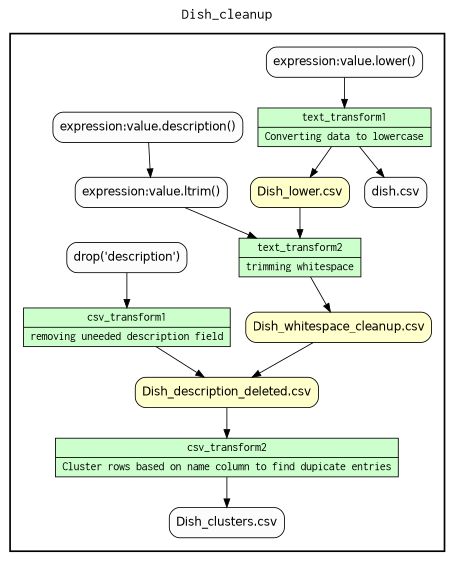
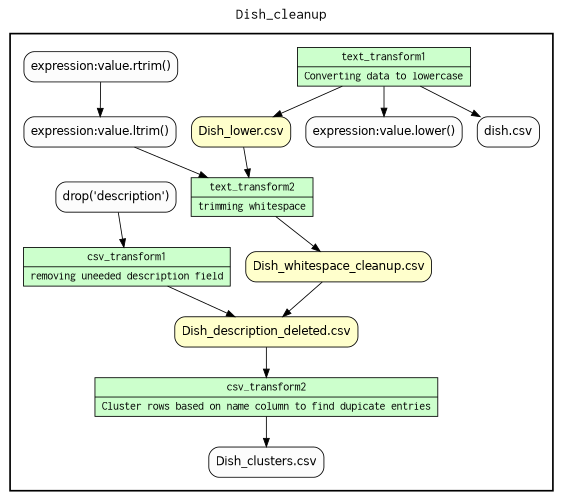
edge "expression:value.lower()" -> "text_transform1": reversed
node "expression:value.description()": label "expression:value.description()" -> "expression:value.rtrim()"
